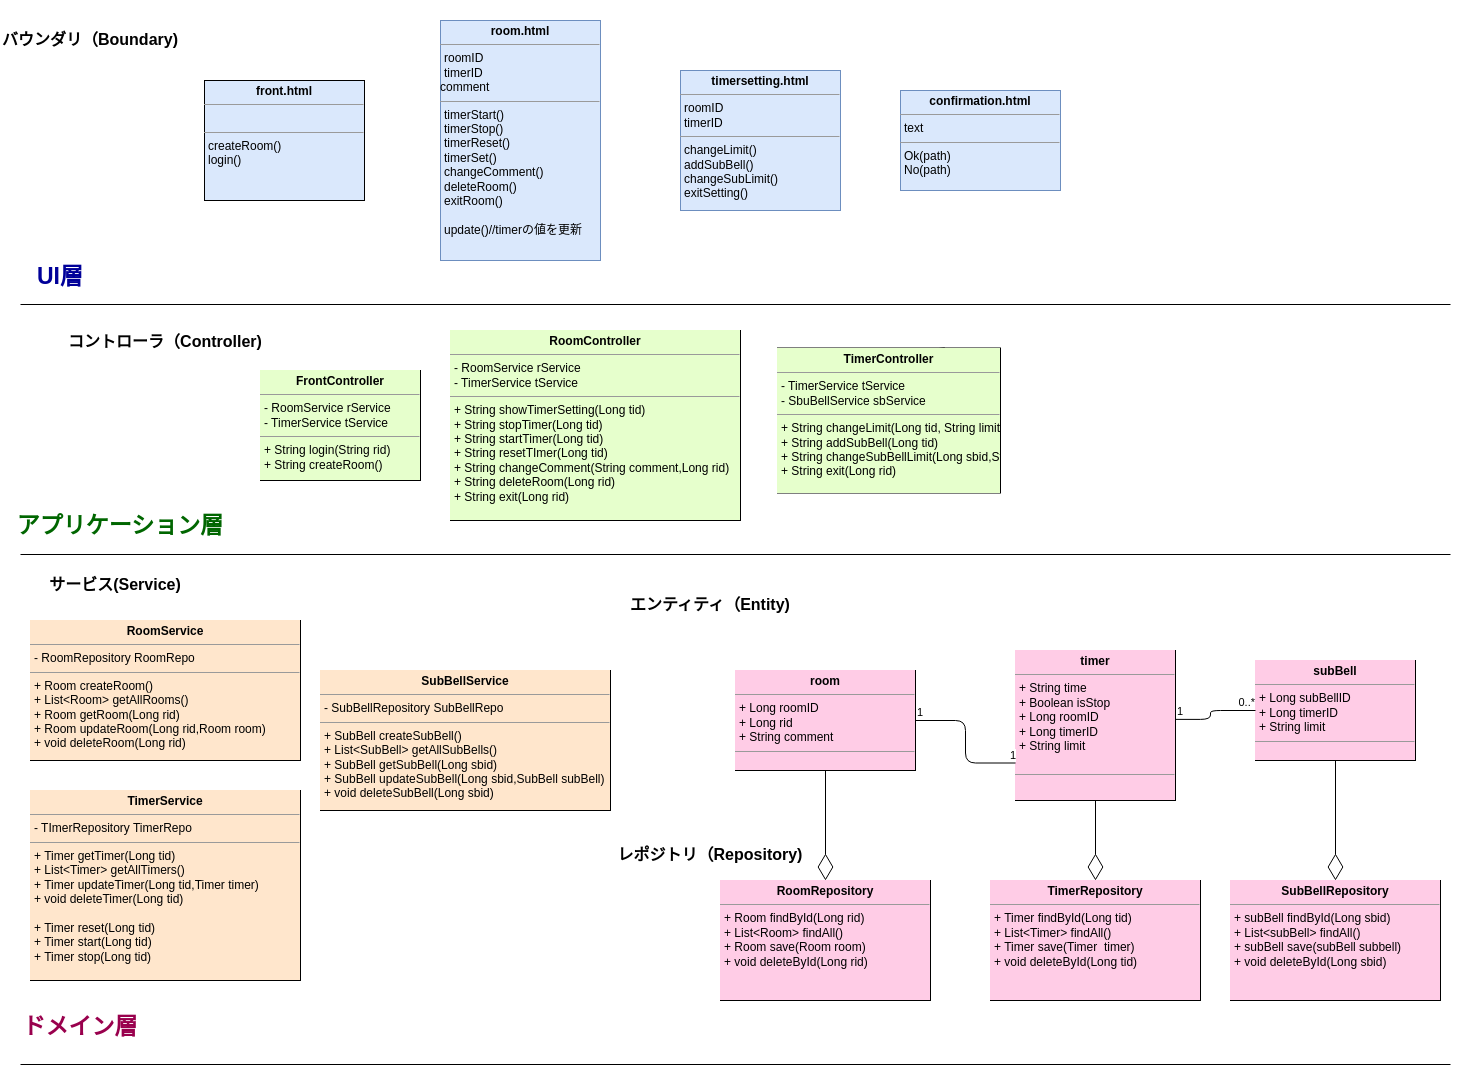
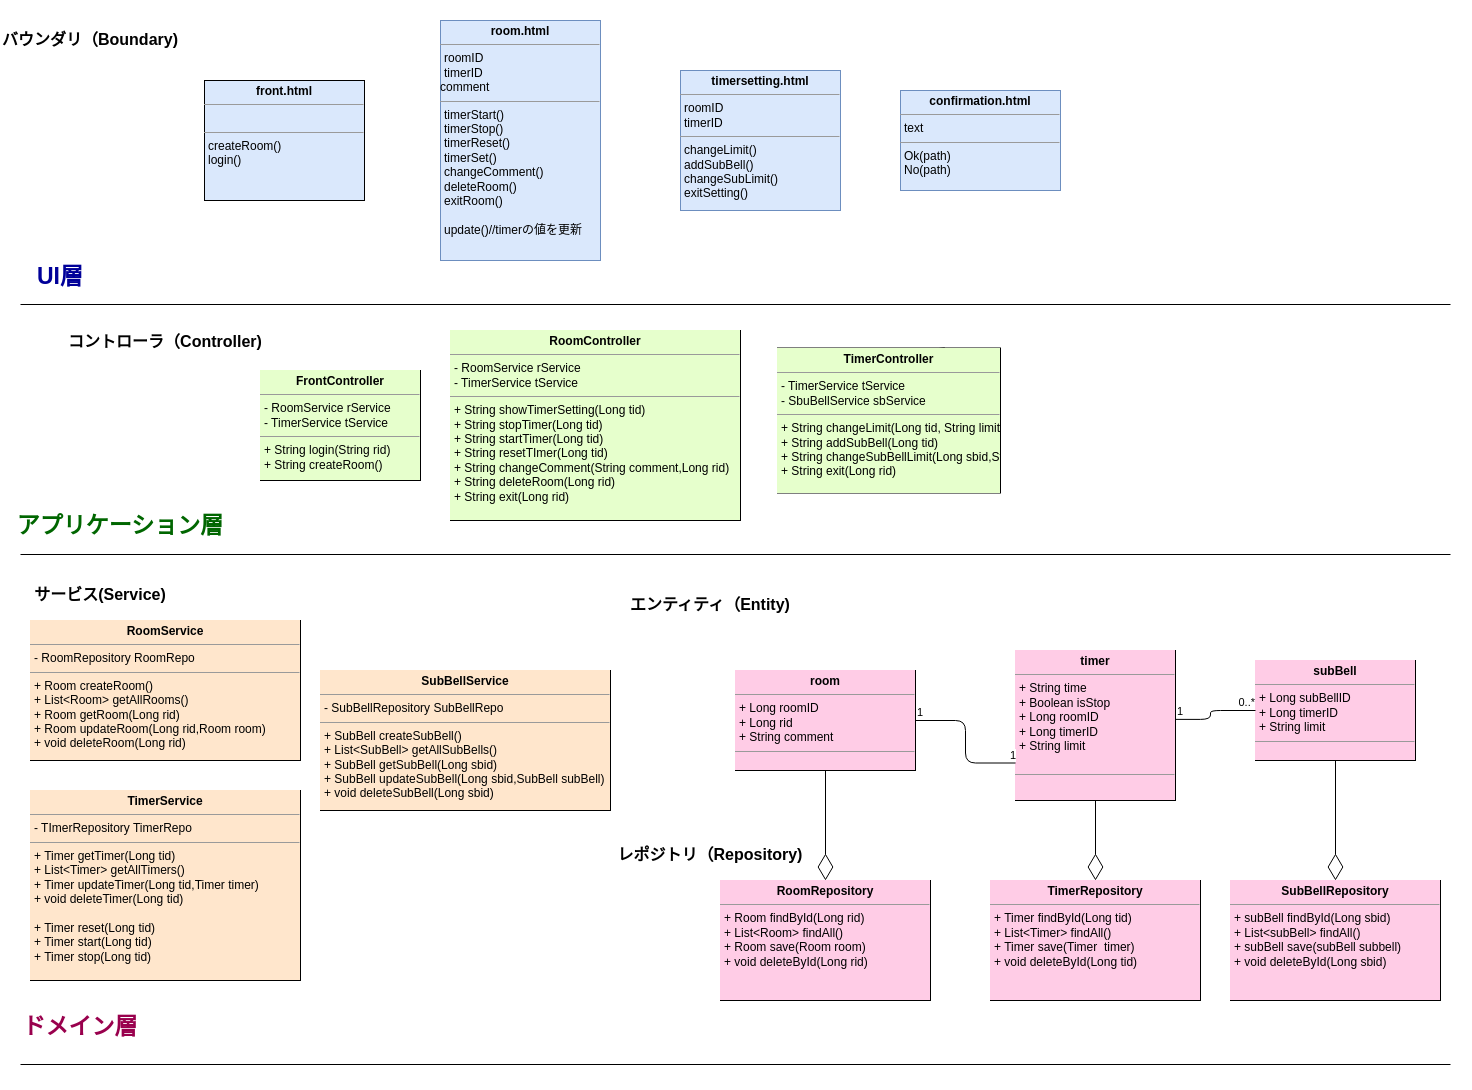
node "サービス(Service)": moved (116, 584) -> (101, 594)
